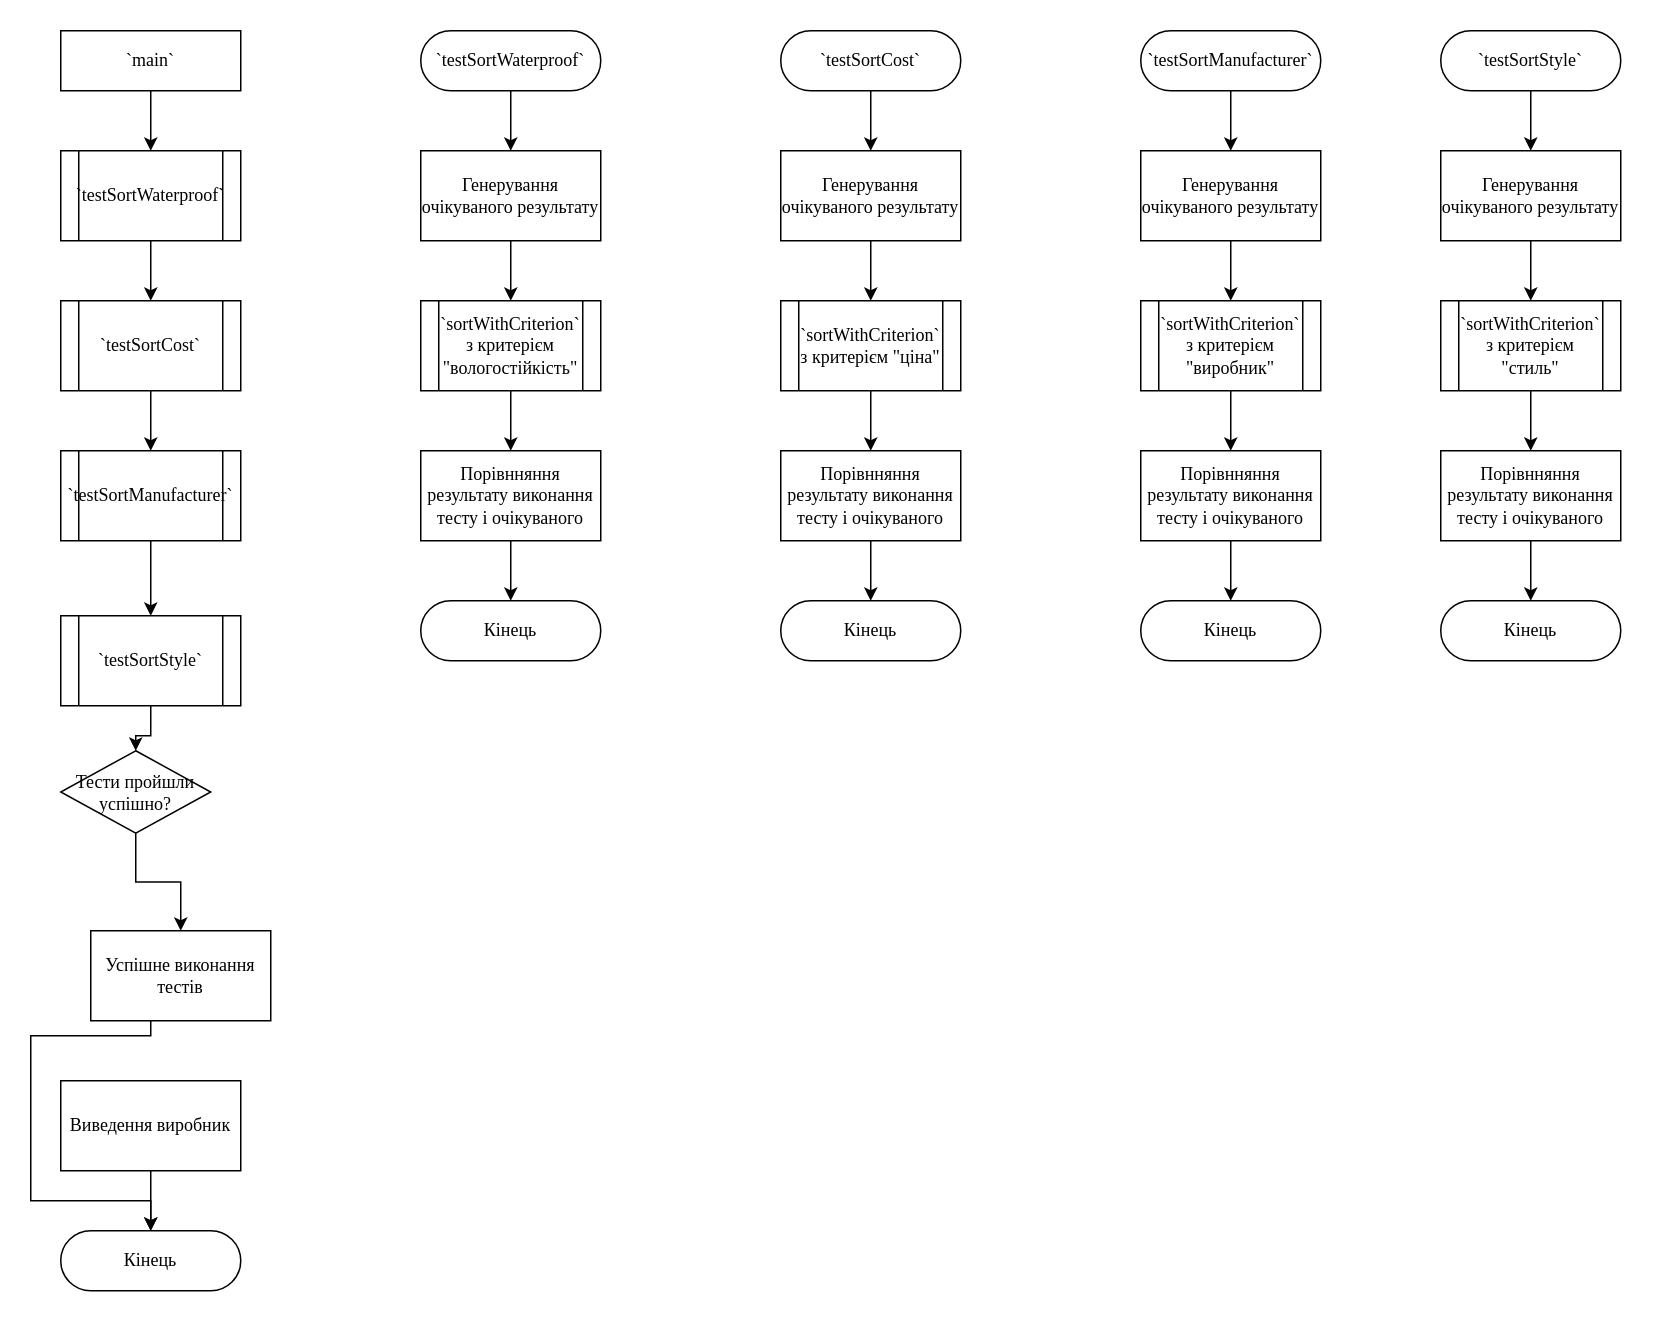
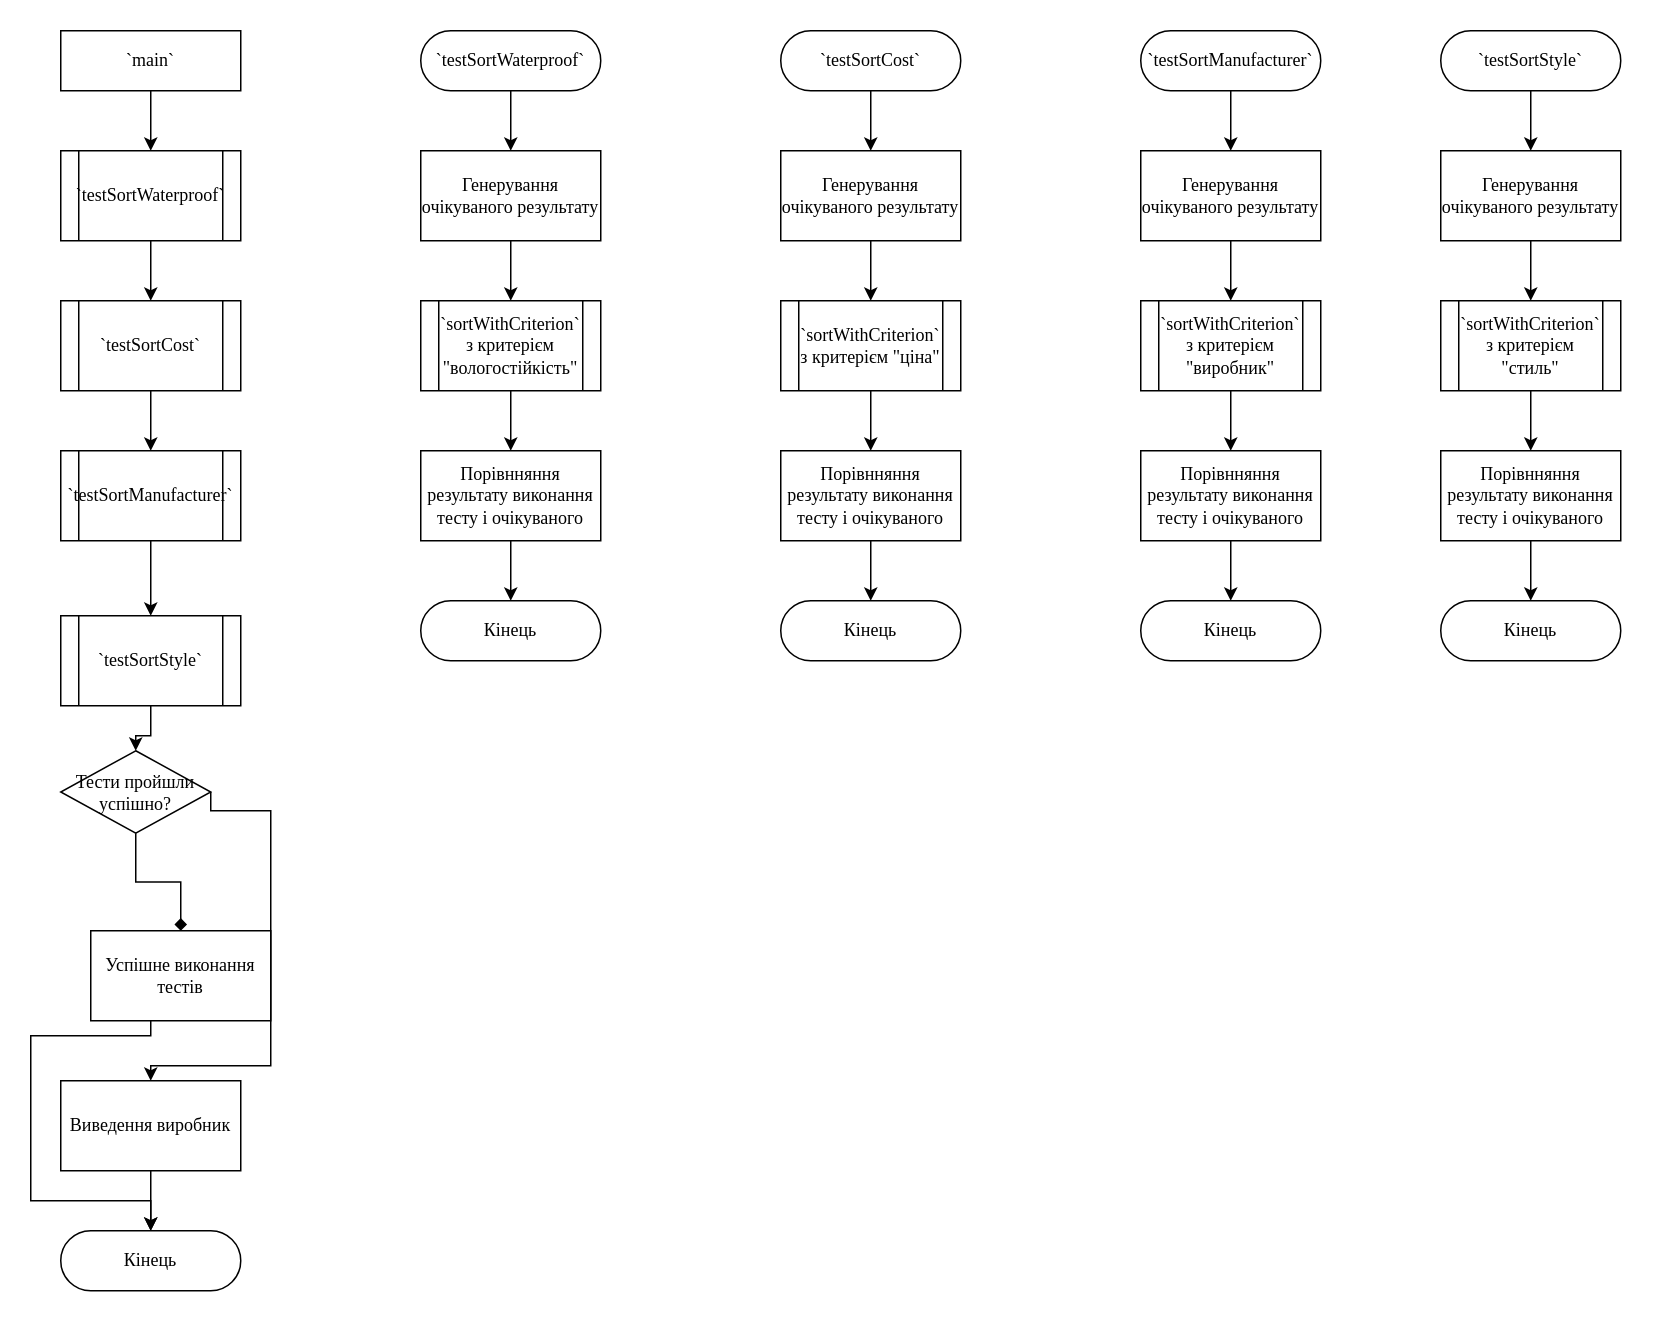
edge "Тести пройшли успішно?" -> "Виведення виробник": added
edge "Тести пройшли успішно?" -> "Успішне виконання тестів": arrowhead classic -> diamond
